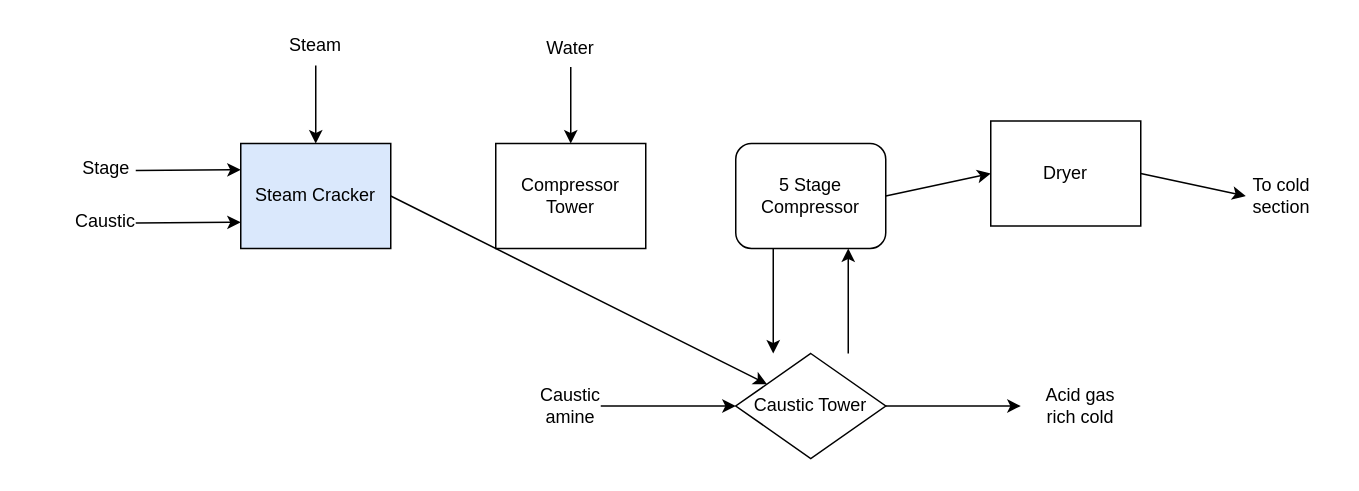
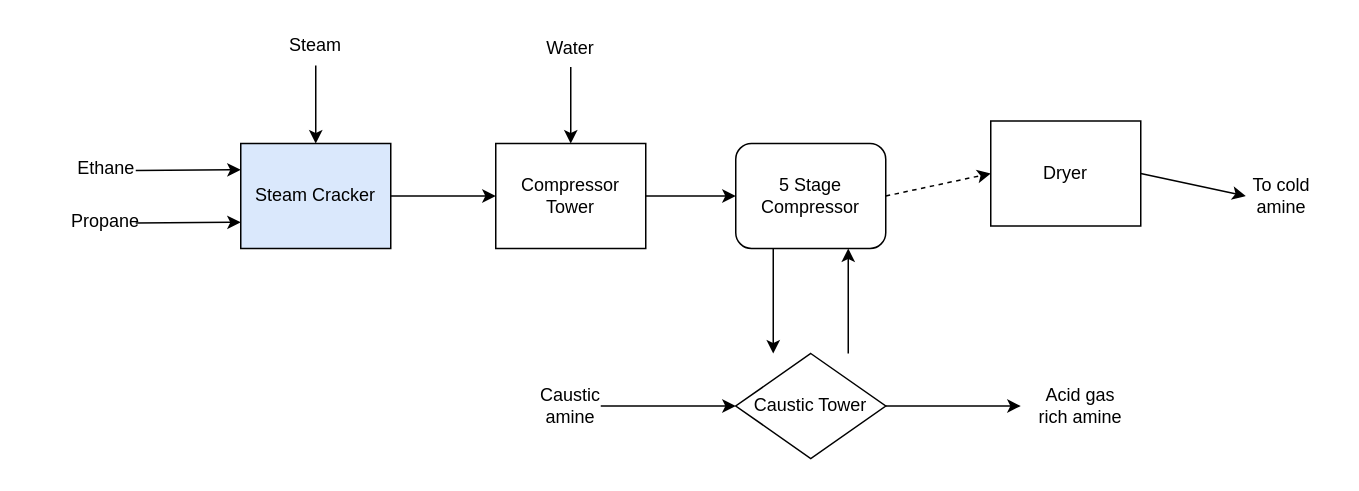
node "Stage": label "Stage" -> "Ethane"
edge "5 Stage Compressor" -> "Dryer": style solid -> dashed
edge "Compressor Tower" -> "5 Stage Compressor": added
node "To cold section": label "To cold section" -> "To cold amine"
node "Caustic": label "Caustic" -> "Propane"
edge "Steam Cracker" -> "Caustic Tower": now "Steam Cracker" -> "Compressor Tower"
node "Acid gas rich cold": label "Acid gas rich cold" -> "Acid gas rich amine"
